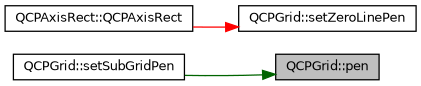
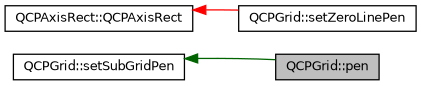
edge "QCPAxisRect::QCPAxisRect" -> "QCPGrid::setZeroLinePen": reversed
edge "QCPGrid::setSubGridPen" -> "QCPGrid::pen": reversed
